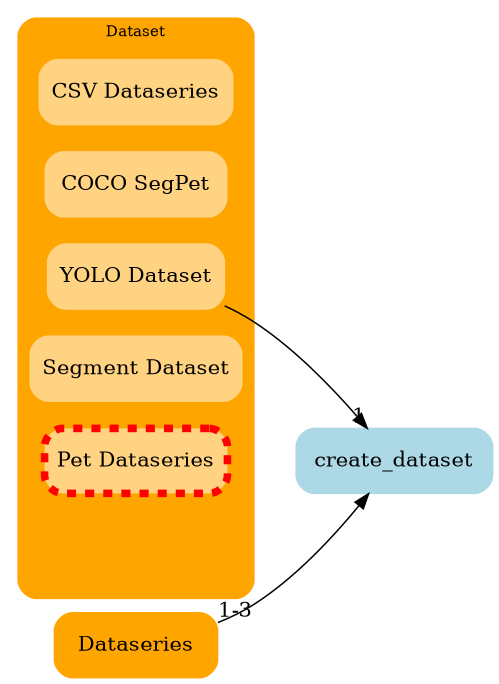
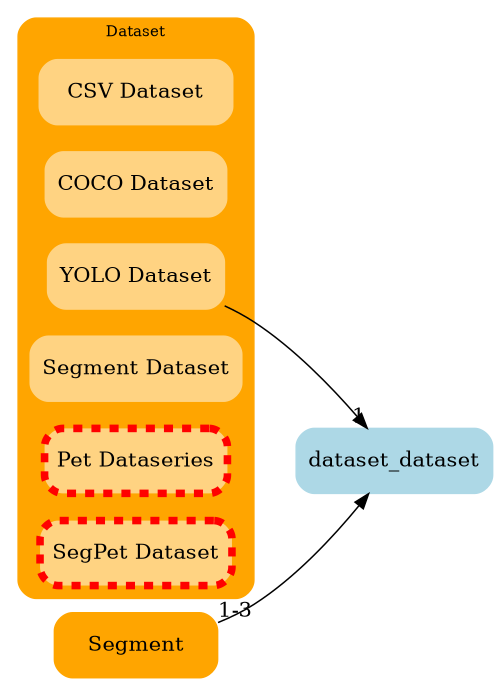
node "CSV Dataseries": label "CSV Dataseries" -> "CSV Dataset"
node "COCO SegPet": label "COCO SegPet" -> "COCO Dataset"
node "create_dataset": label "create_dataset" -> "dataset_dataset"
node "SegPet Dataset": added
node "Dataseries": label "Dataseries" -> "Segment"
